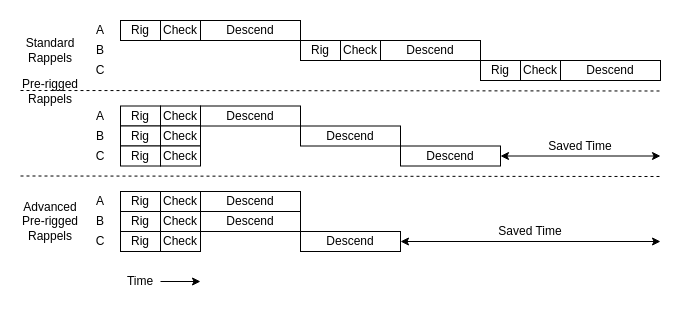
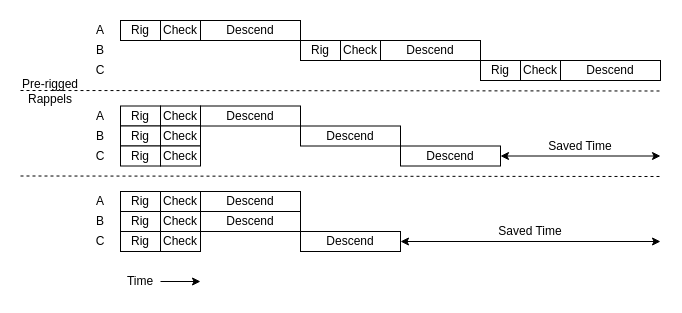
node "Standard Rappels": removed
node "Advanced Pre-rigged Rappels": removed
